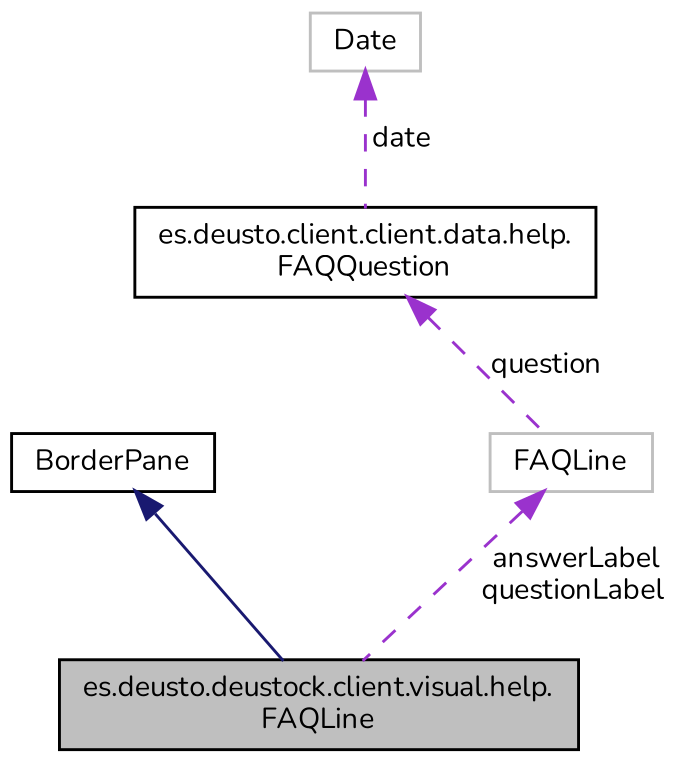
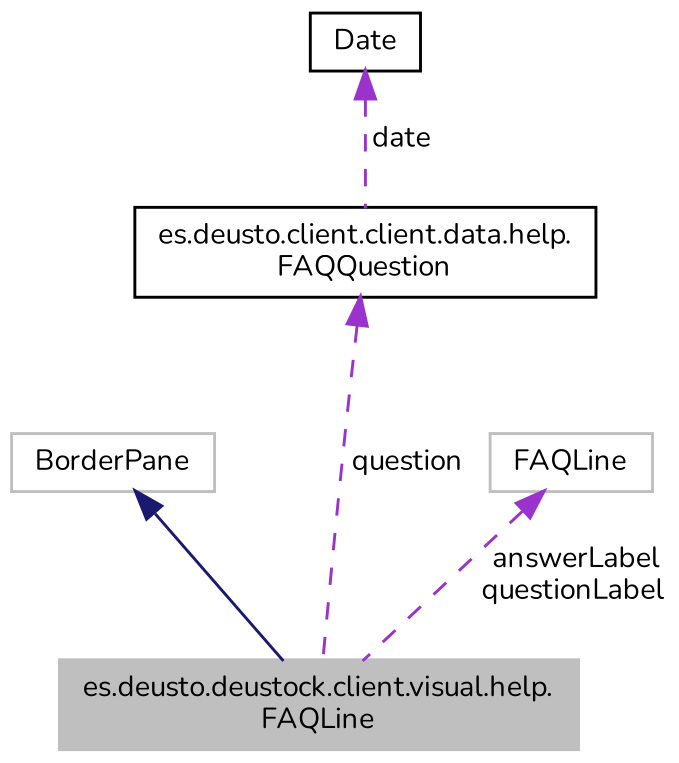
node "Date": color grey75 -> black
edge "FAQLine" -> "es.deusto.client.client.data.help. FAQQuestion": now "es.deusto.deustock.client.visual.help. FAQLine" -> "es.deusto.client.client.data.help. FAQQuestion"
node "BorderPane": color black -> grey75
node "es.deusto.deustock.client.visual.help. FAQLine": color black -> grey75
